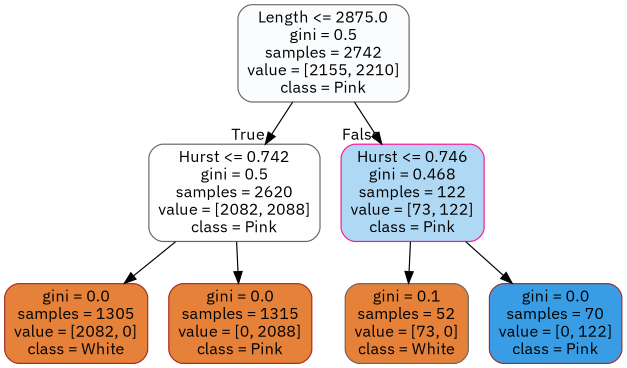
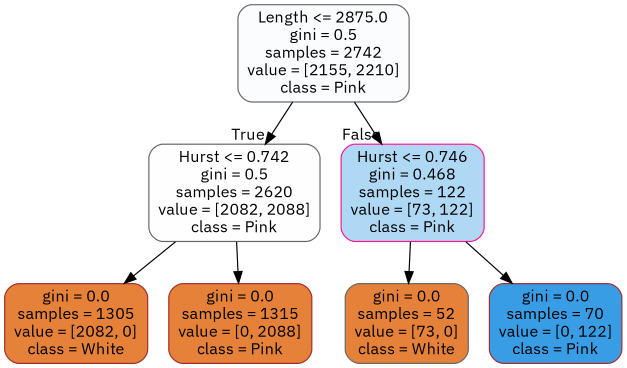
node "gini = 0.1 samples = 52 value = [73, 0] class = White": label "gini = 0.1 samples = 52 value = [73, 0] class = White" -> "gini = 0.0 samples = 52 value = [73, 0] class = White"
